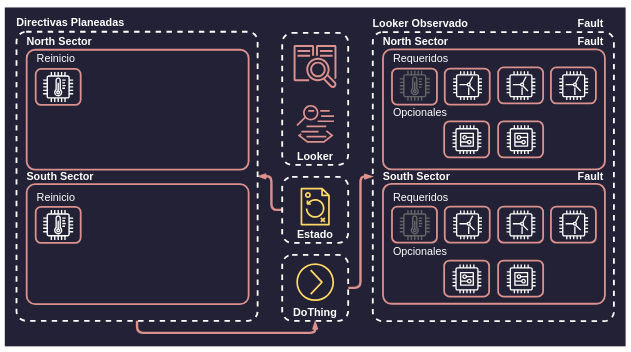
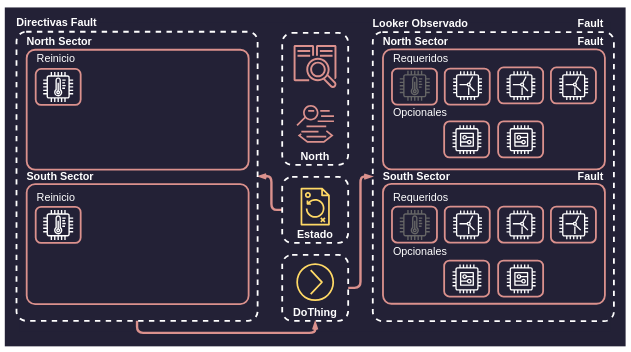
node "Directivas Planeadas": label "Directivas Planeadas" -> "Directivas Fault"
node "Looker": label "Looker" -> "North"
